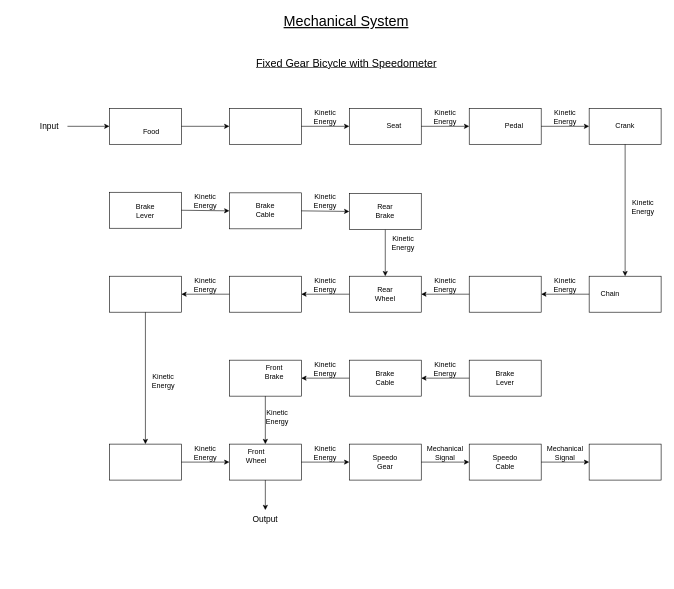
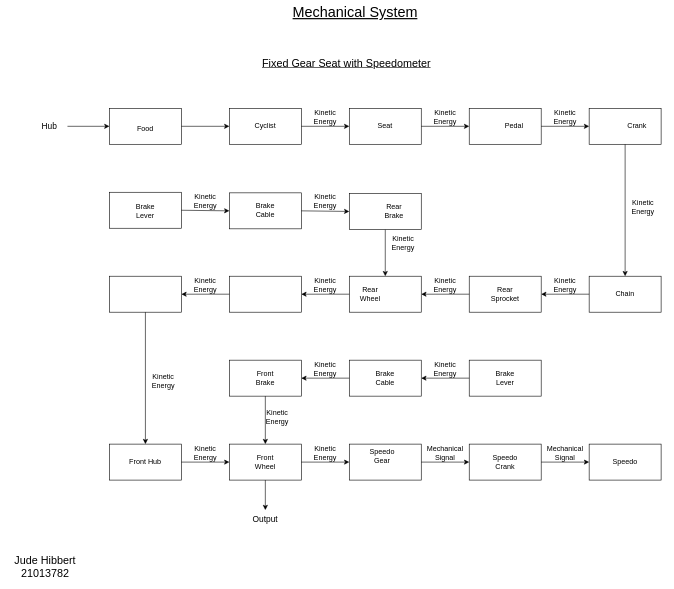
node "Mechanical System": moved (347, 21) -> (356, 12)
node "Fixed Gear Bicycle with Speedometer": label "Fixed Gear Bicycle with Speedometer" -> "Fixed Gear Seat with Speedometer"
node "Input": label "Input" -> "Hub"
node "Cyclist": added
node "Seat": moved (395, 126) -> (386, 126)
node "Crank": moved (626, 126) -> (638, 126)
node "Food": moved (152, 132) -> (146, 129)
node "Rear Brake": moved (386, 211) -> (395, 211)
node "Rear Wheel": moved (386, 294) -> (371, 294)
node "Rear Sprocket": added
node "Chain": moved (611, 294) -> (626, 294)
node "Front Brake": moved (275, 372) -> (266, 378)
node "Front Wheel": moved (257, 456) -> (266, 462)
node "Front Hub": added
node "Speedo Gear": moved (386, 462) -> (383, 456)
node "Speedo Cable": label "Speedo Cable" -> "Speedo Crank"
node "Speedo": added
node "Jude Hibbert 21013782": added
